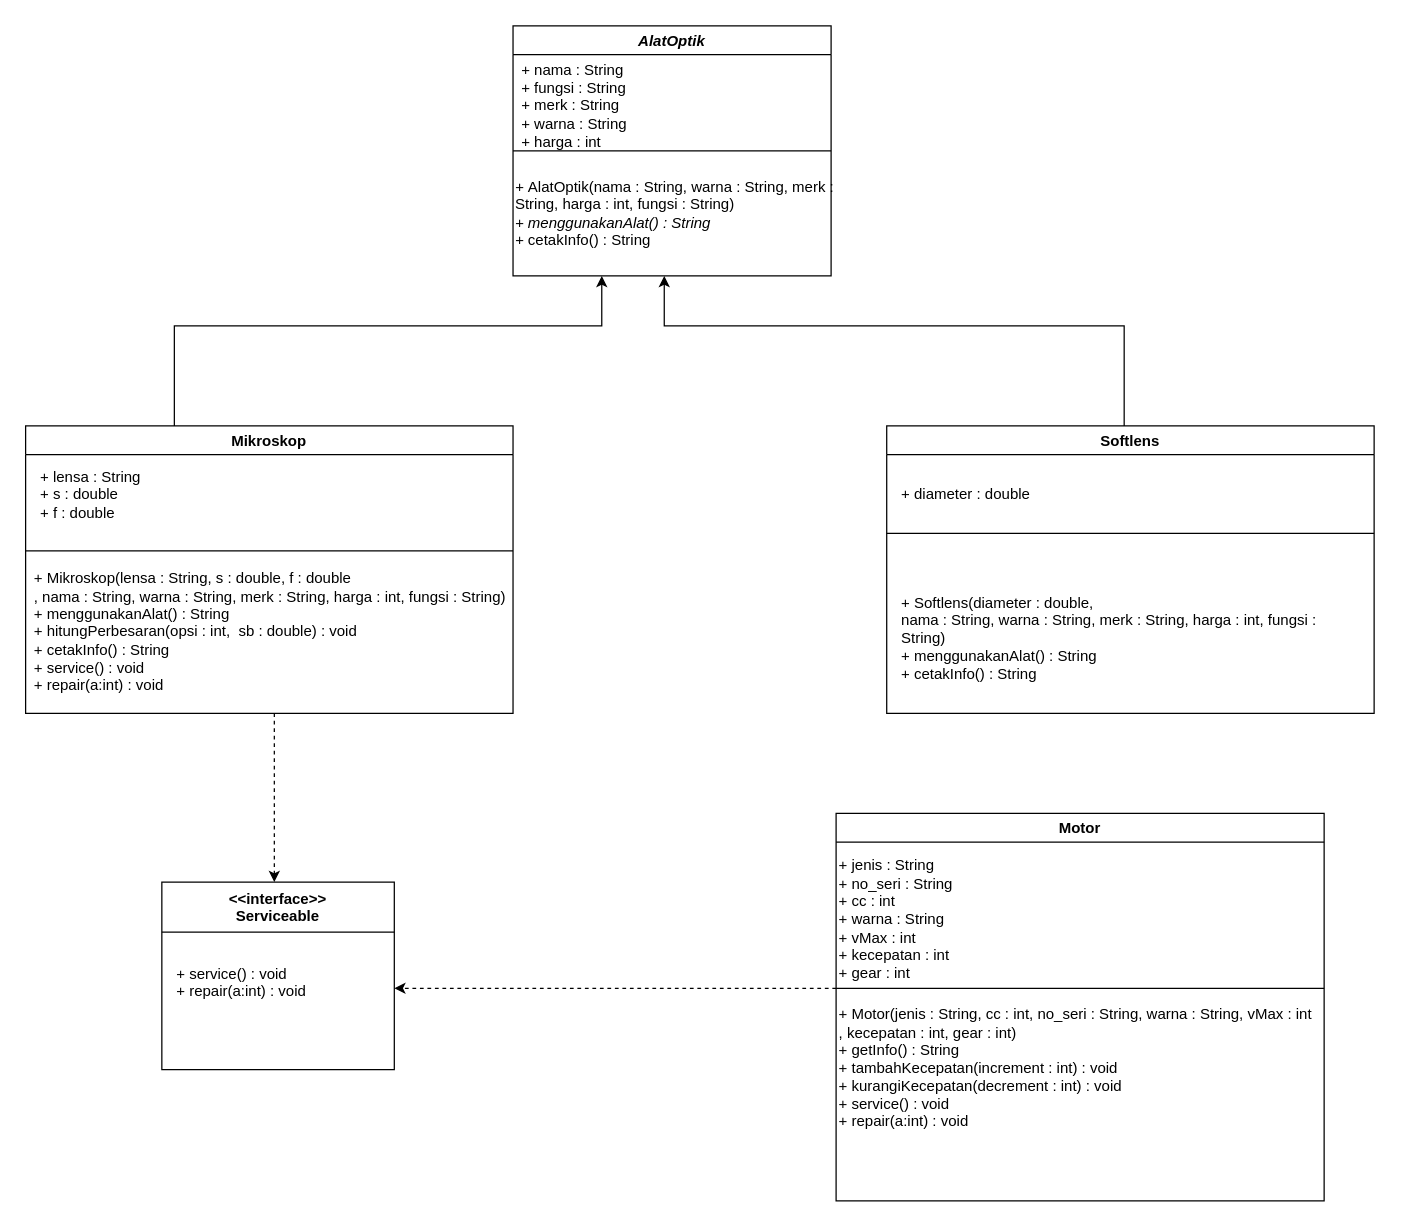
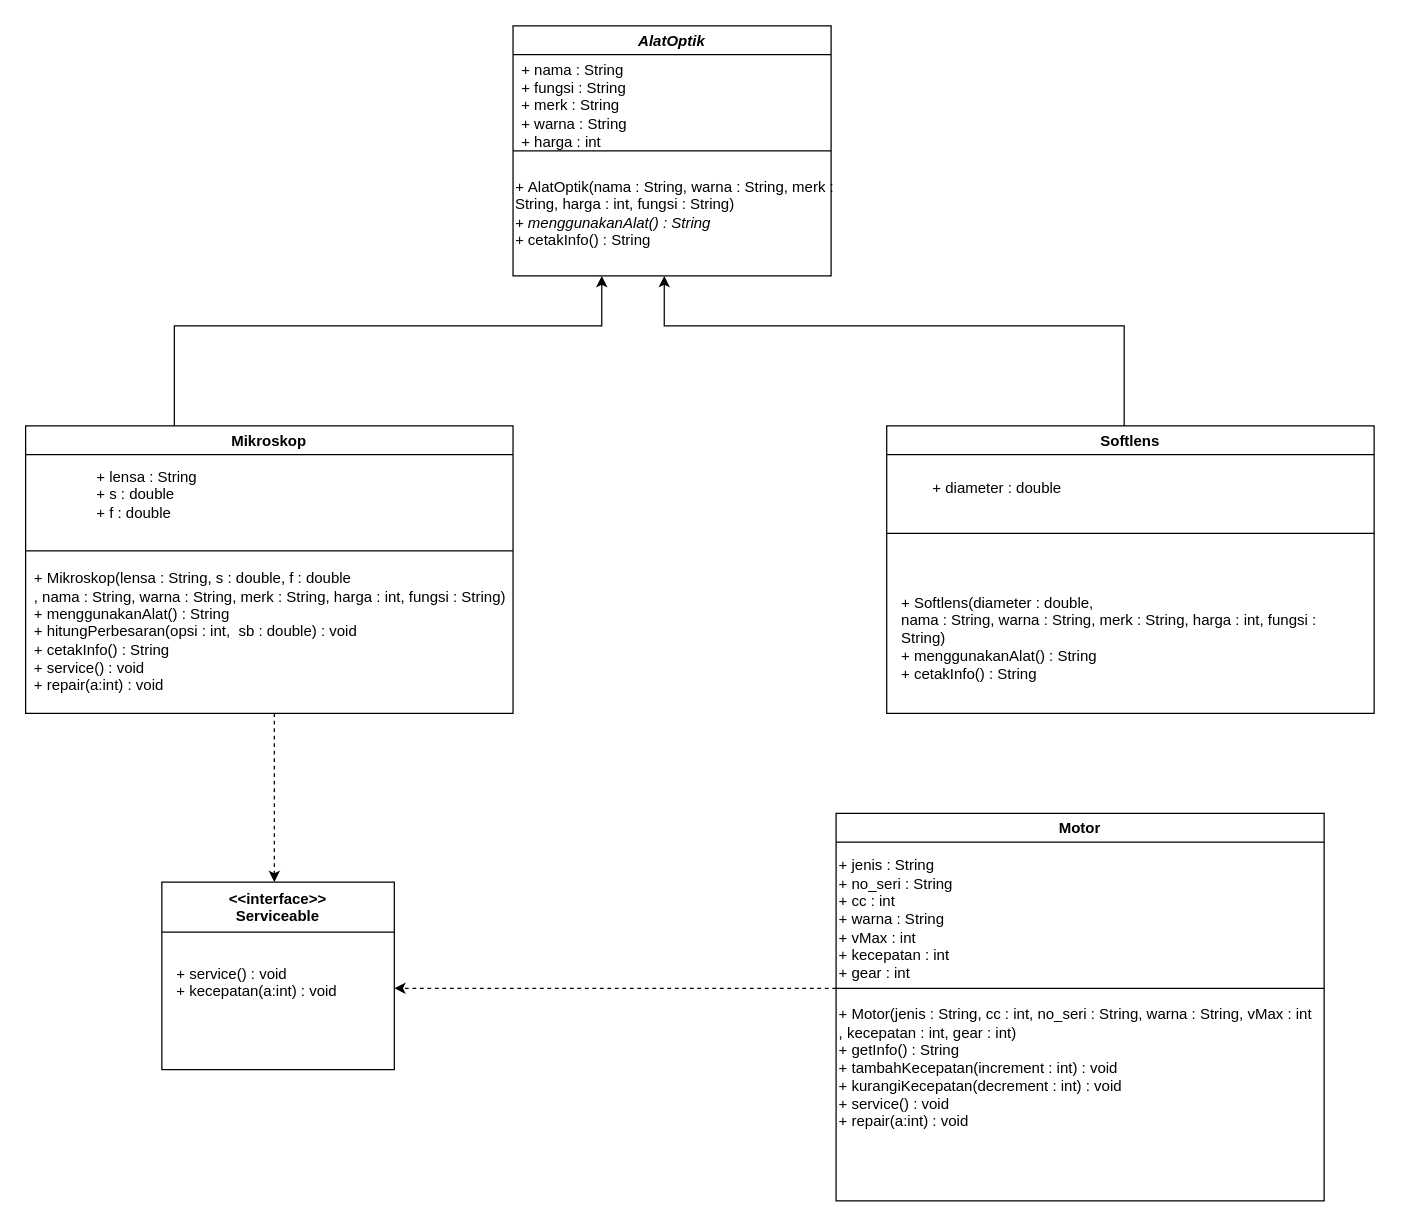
node "+ lensa : String + s : double + f : double": moved (111, 494) -> (167, 494)
node "+ diameter : double": moved (972, 494) -> (1003, 488)
node "+ service() : void + repair(a:int) : void": label "+ service() : void + repair(a:int) : void" -> "+ service() : void + kecepatan(a:int) : void"
